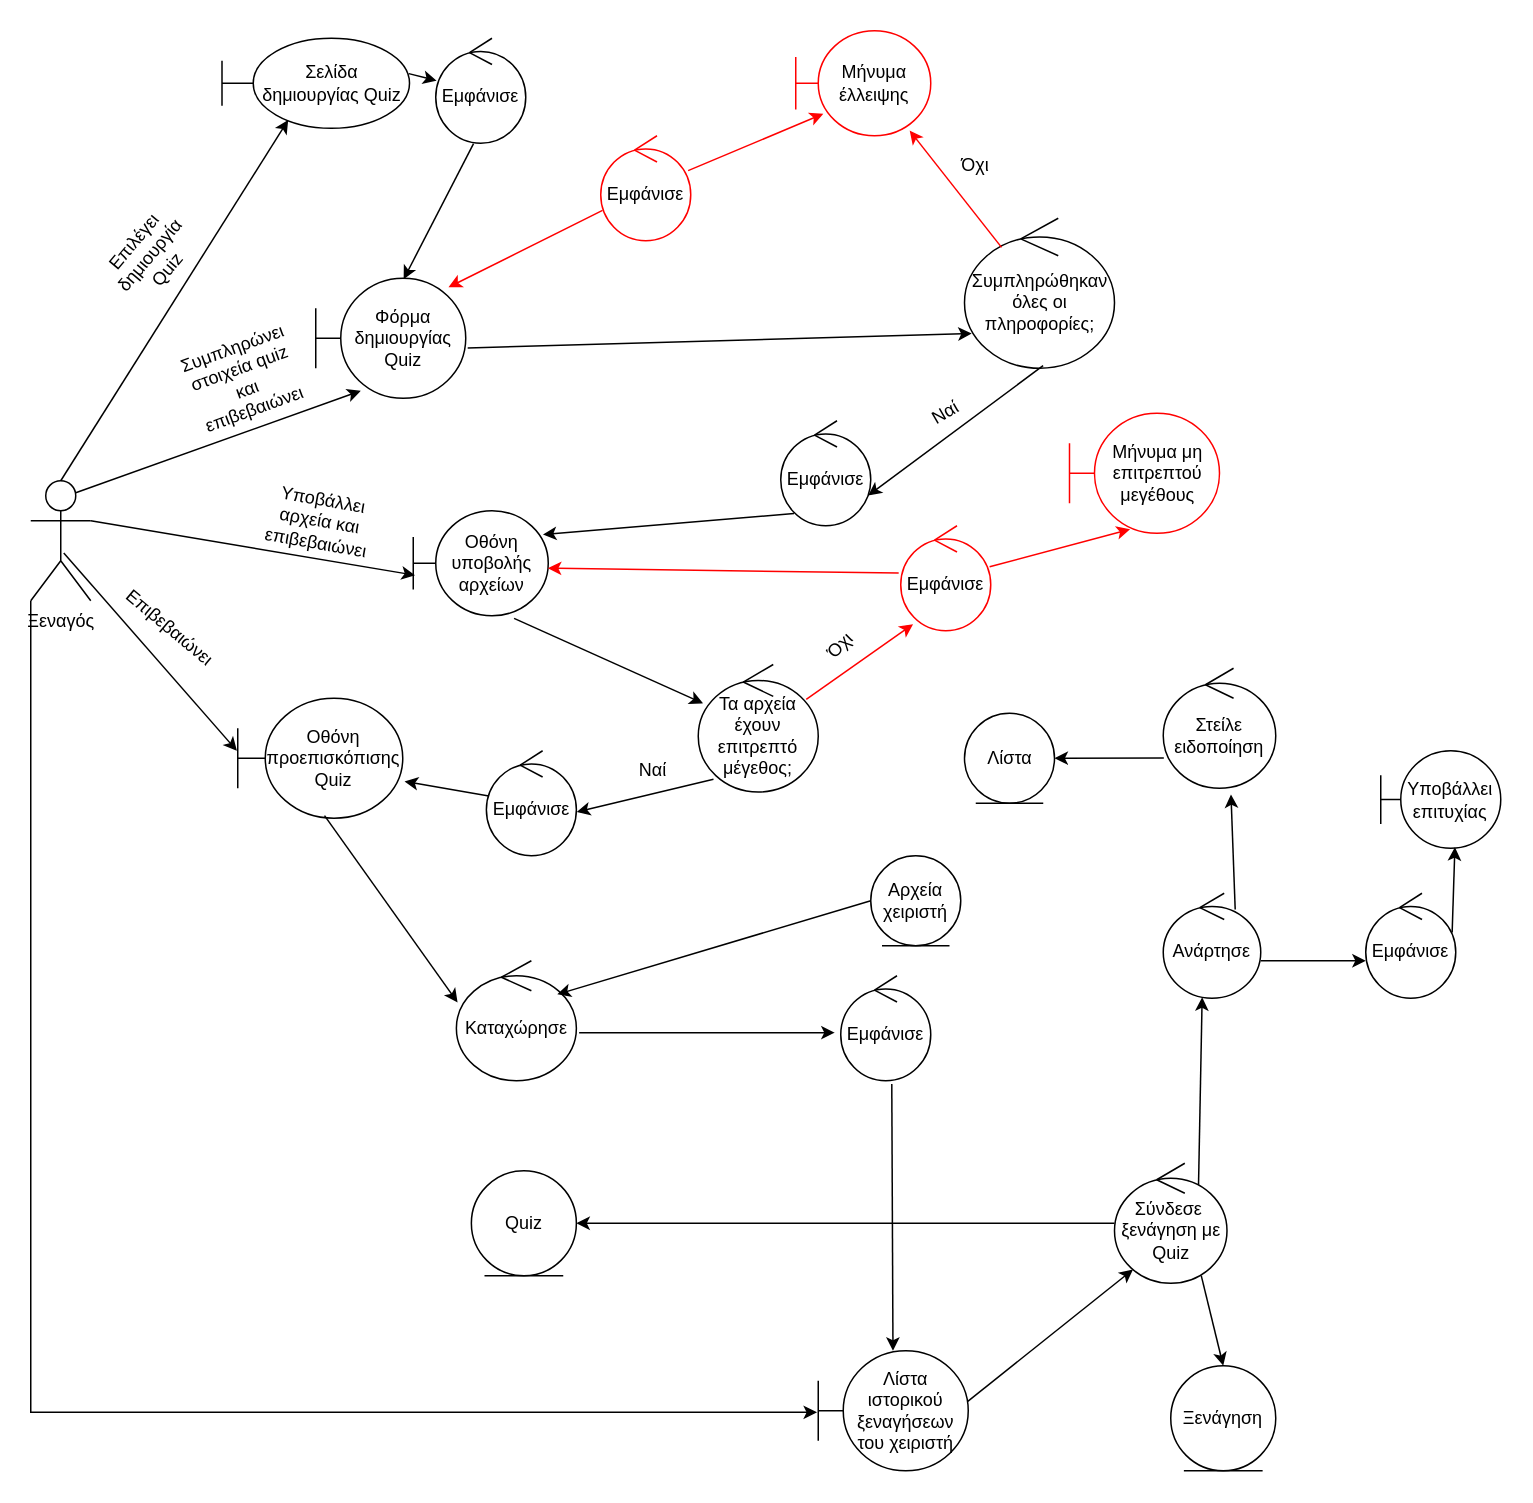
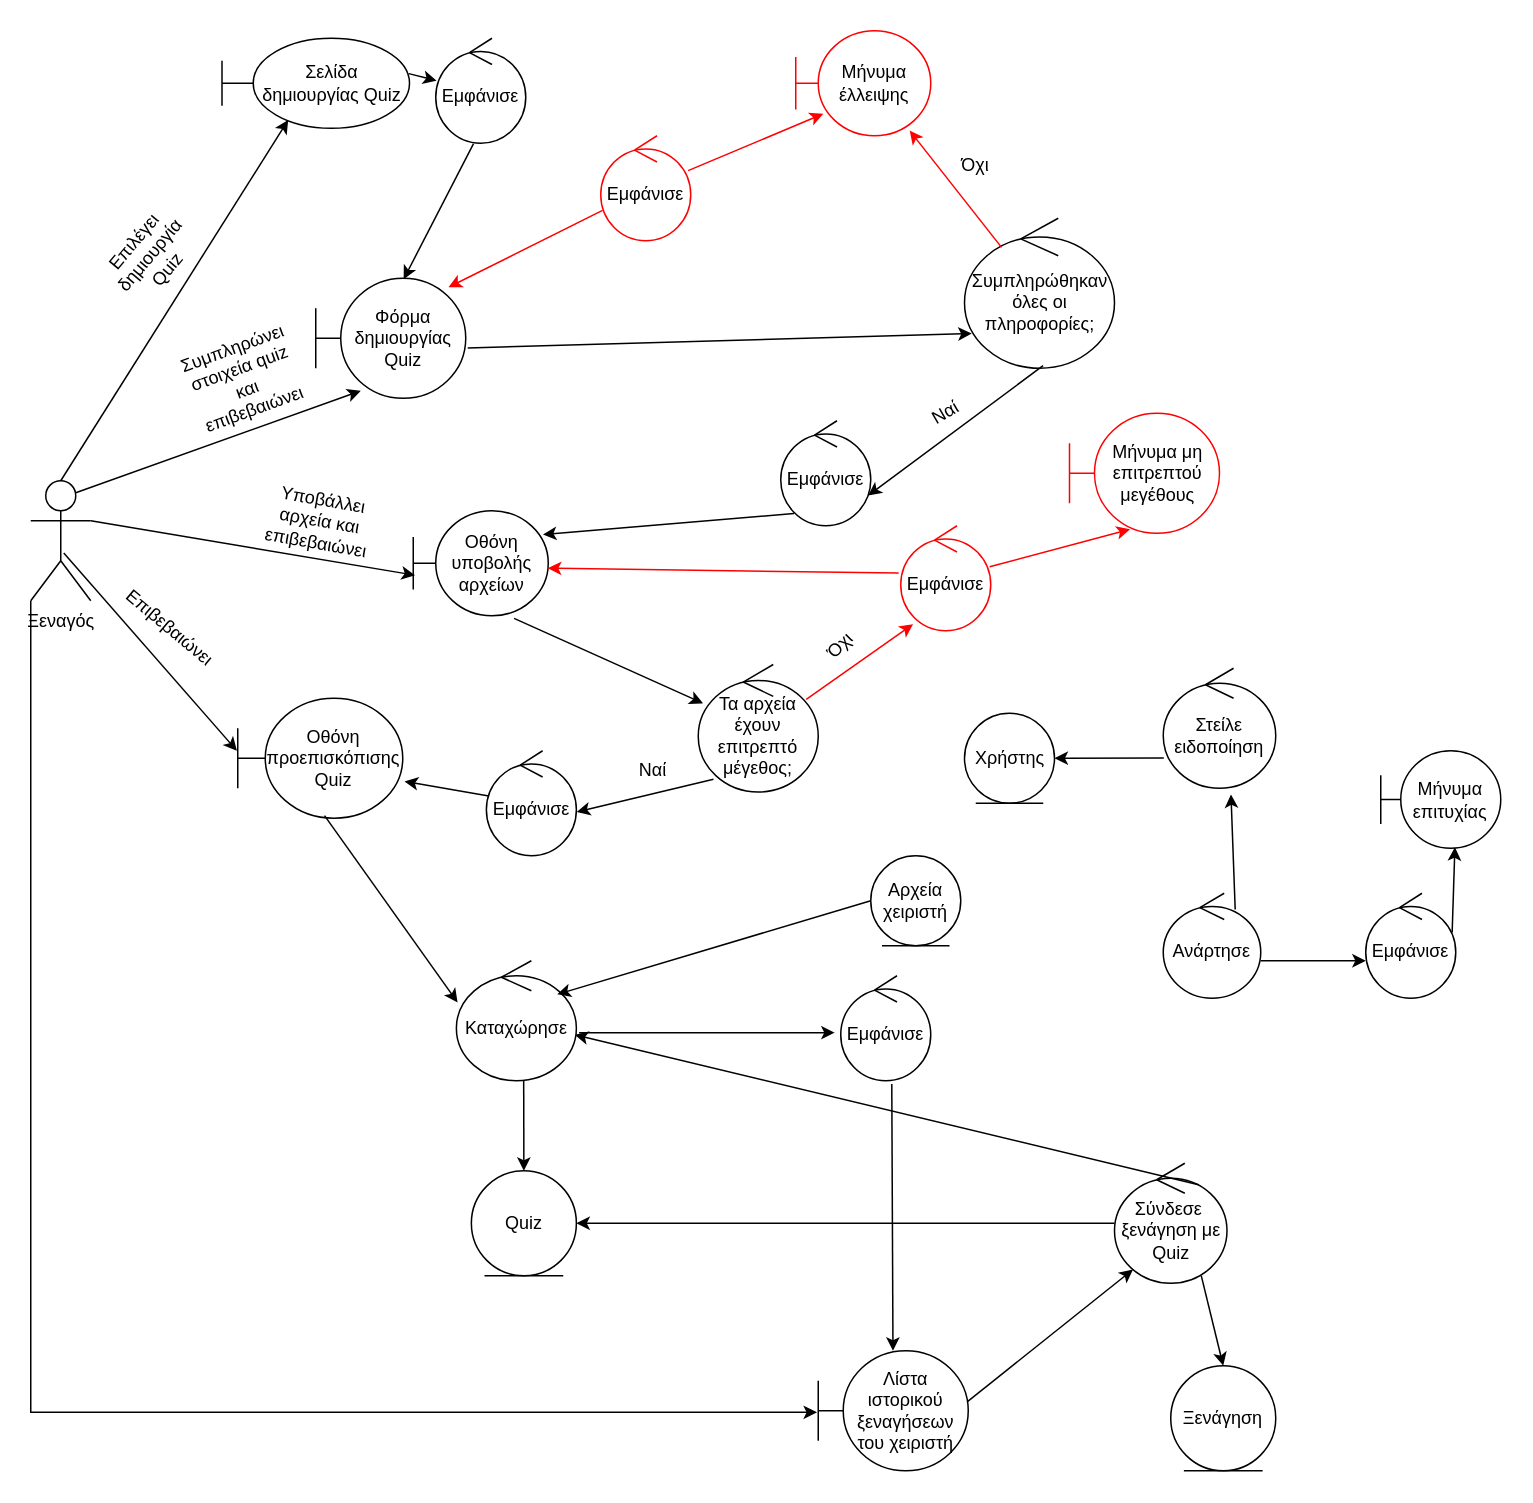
node "Λίστα": label "Λίστα" -> "Χρήστης"
node "Υποβάλλει επιτυχίας": label "Υποβάλλει επιτυχίας" -> "Μήνυμα επιτυχίας"
edge "Σύνδεσε ξενάγηση με Quiz" -> "Ανάρτησε": now "Σύνδεσε ξενάγηση με Quiz" -> "Καταχώρησε"
edge "Καταχώρησε" -> "Quiz": added
